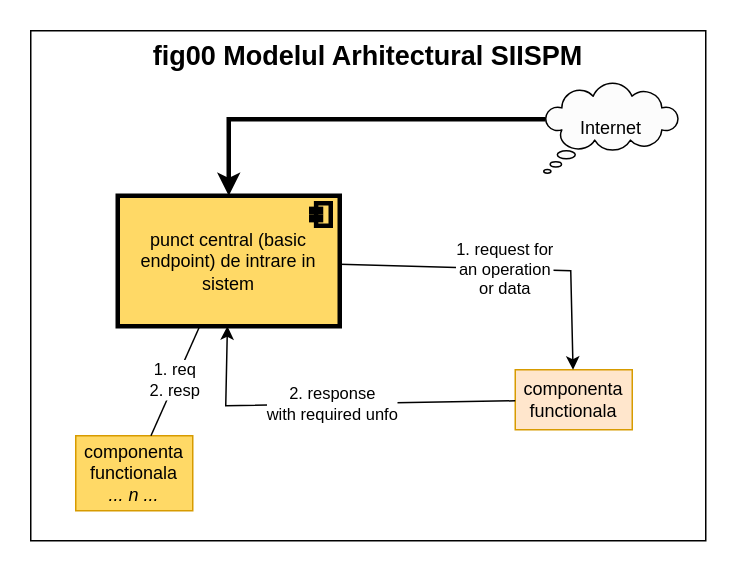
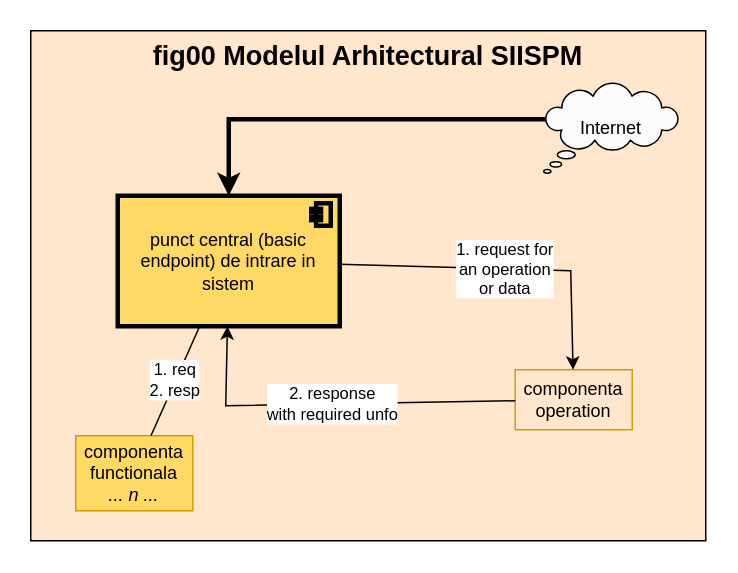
node "fig00 Modelul Arhitectural SIISPM": fillcolor #ffffff -> #ffe6cc
node "componenta functionala": label "componenta functionala" -> "componenta operation"
